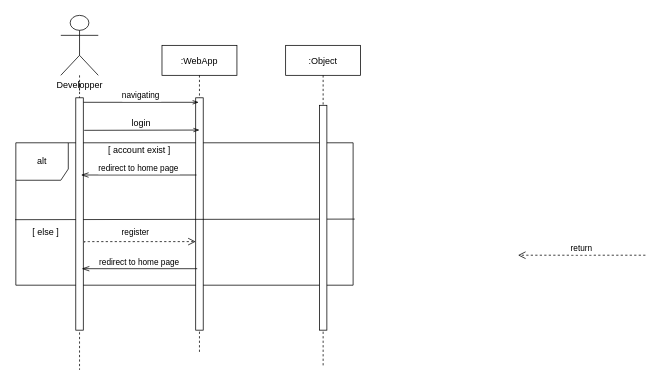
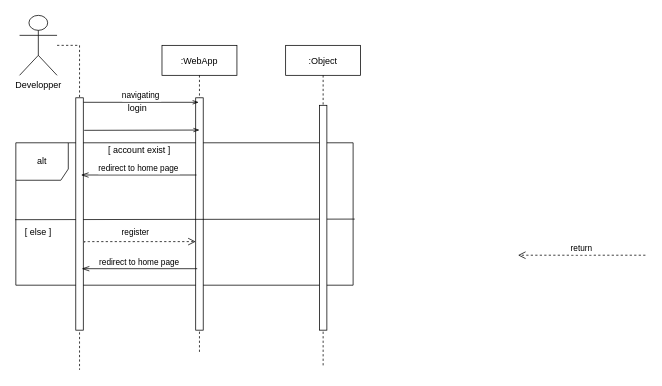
node "Developper": moved (79, 45) -> (38, 45)
node "login": moved (141, 123) -> (137, 108)
node "[ else ]": moved (45, 233) -> (38, 233)
